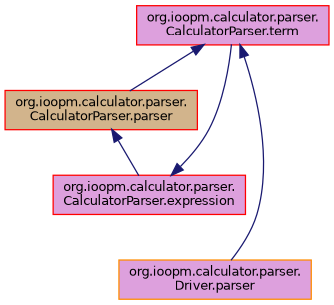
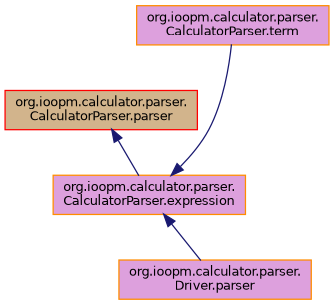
node "org.ioopm.calculator.parser. CalculatorParser.term": color red -> darkorange
edge "org.ioopm.calculator.parser. CalculatorParser.parser" -> "org.ioopm.calculator.parser. CalculatorParser.term": removed
edge "org.ioopm.calculator.parser. Driver.parser" -> "org.ioopm.calculator.parser. CalculatorParser.term": now "org.ioopm.calculator.parser. Driver.parser" -> "org.ioopm.calculator.parser. CalculatorParser.expression"
node "org.ioopm.calculator.parser. CalculatorParser.expression": color red -> darkorange
